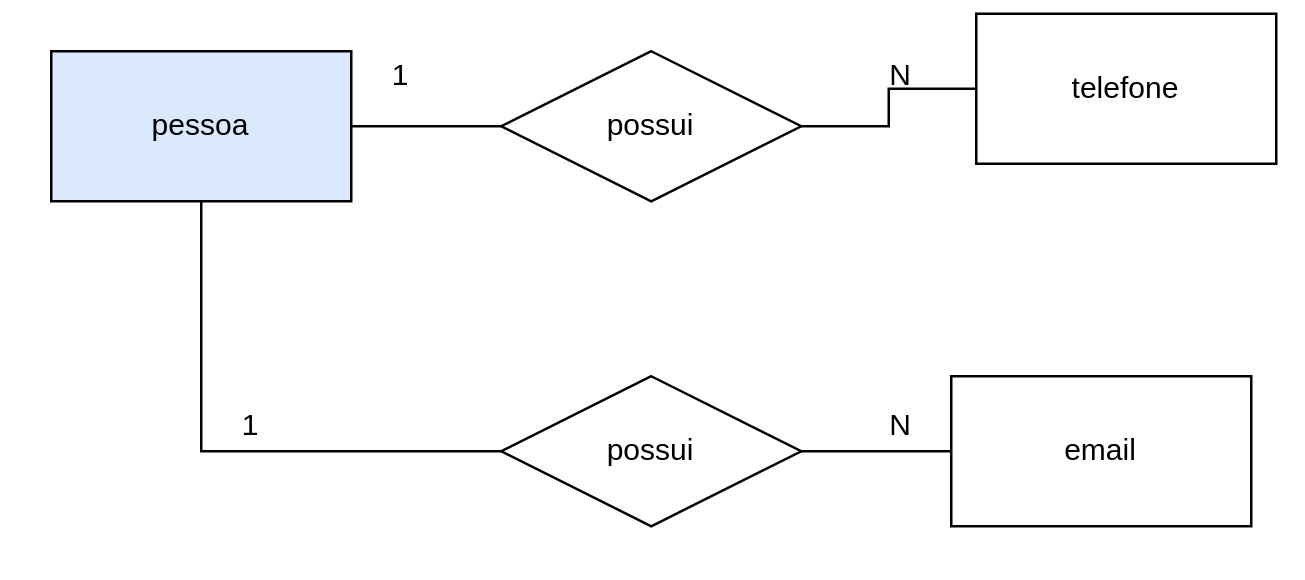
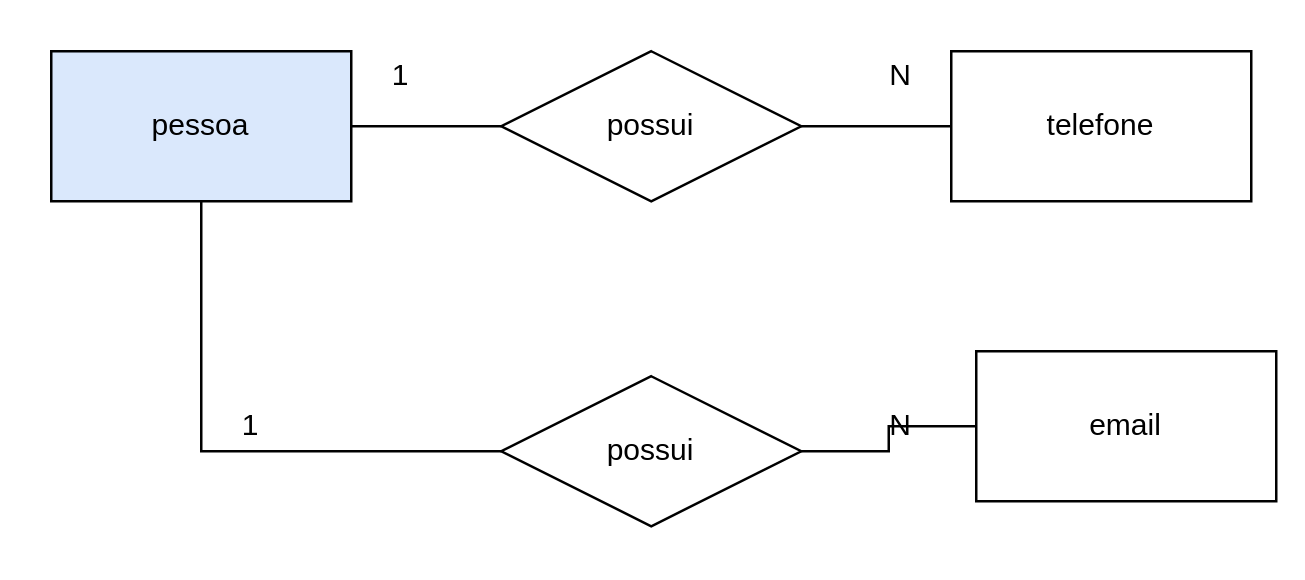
node "telefone": moved (1126, 89) -> (1101, 126)
node "email": moved (1101, 451) -> (1126, 426)
